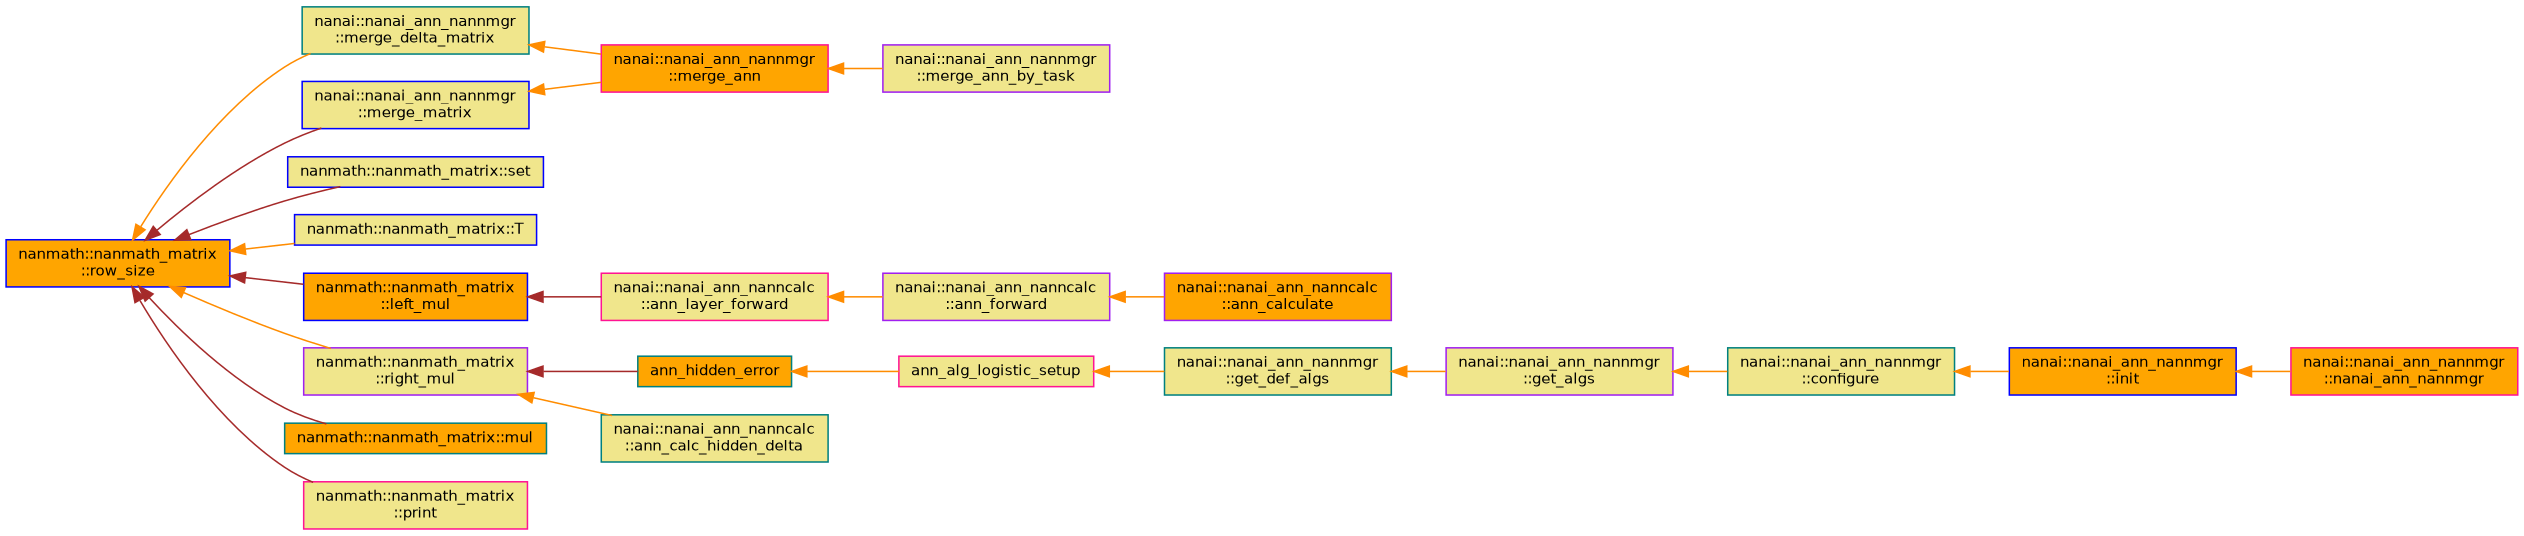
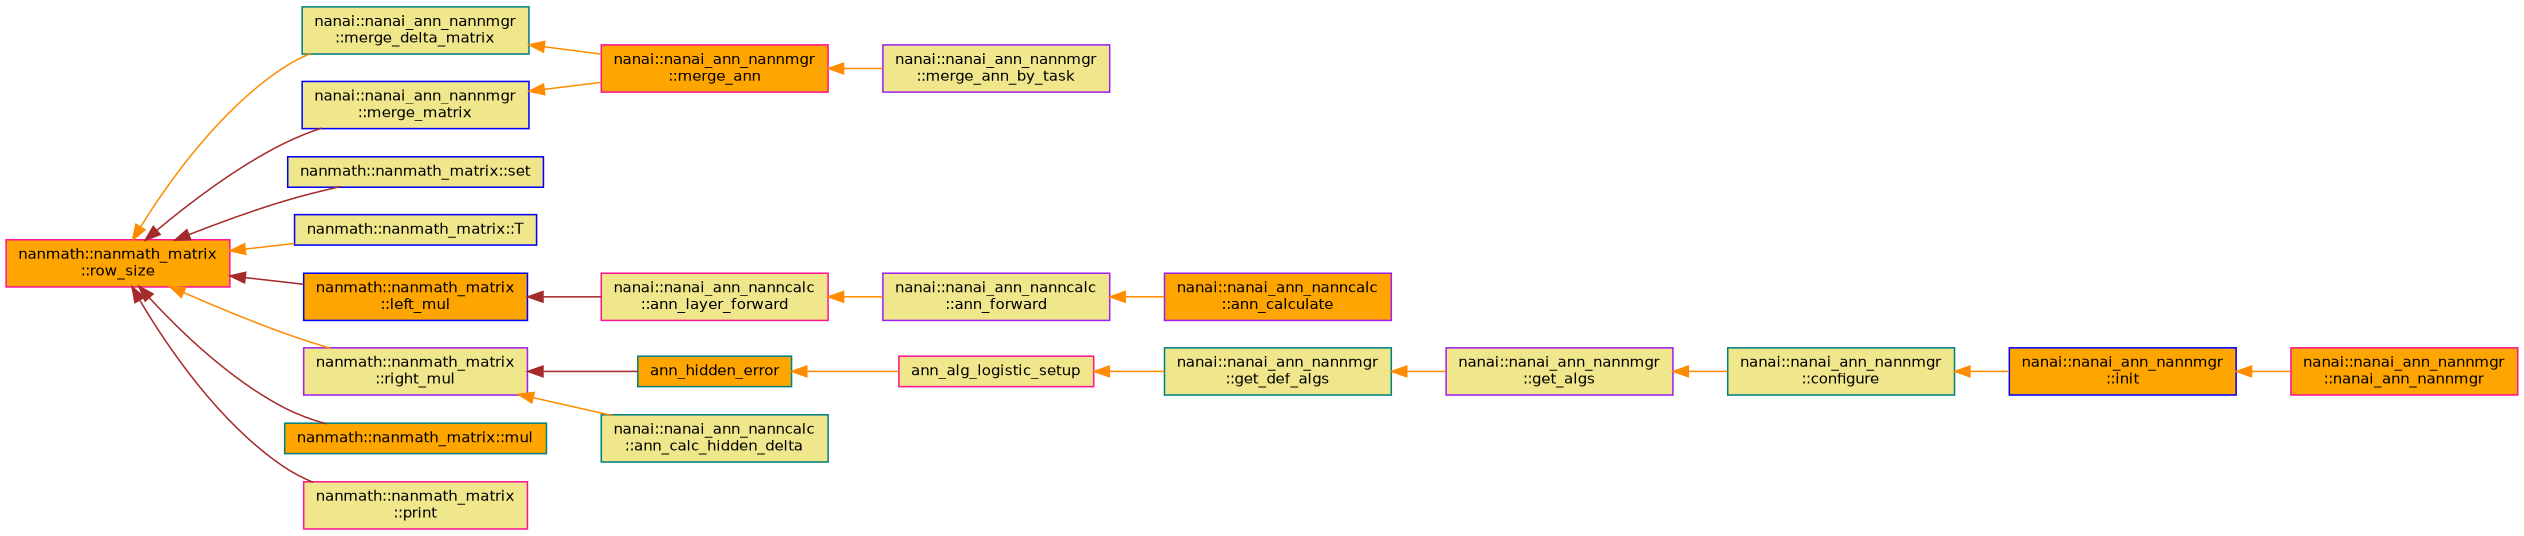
node "nanmath::nanmath_matrix ::row_size": color blue -> deeppink
